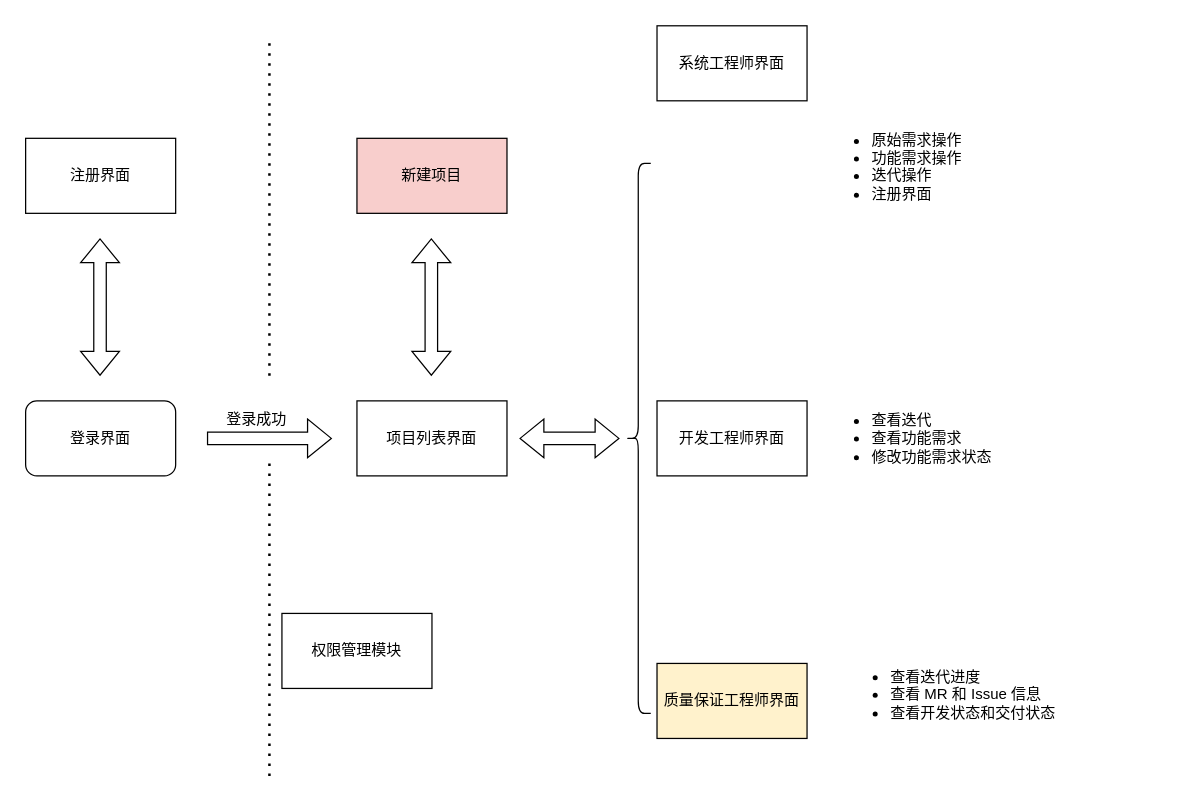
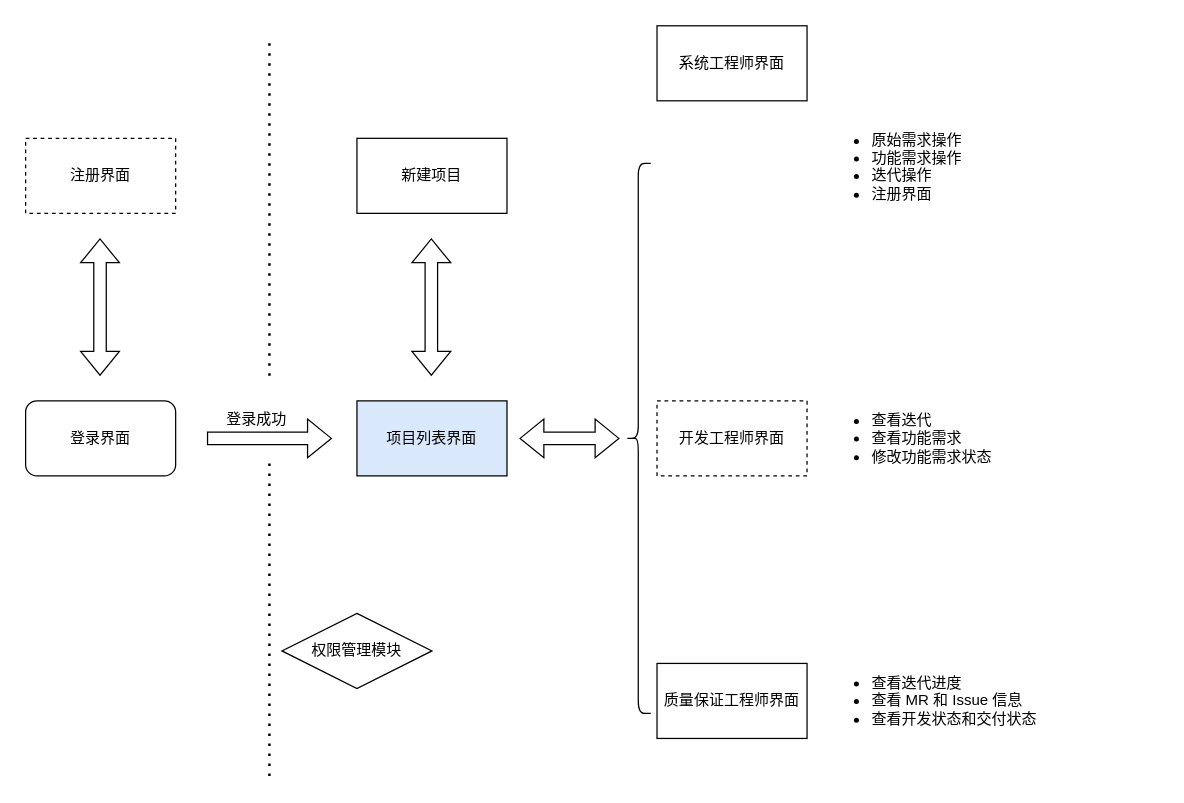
node "注册界面": style solid -> dashed
node "新建项目": fillcolor #f8cecc -> #ffffff
node "项目列表界面": fillcolor #ffffff -> #dae8fc
node "开发工程师界面": style solid -> dashed
node "权限管理模块": shape rectangle -> diamond
node "查看迭代进度 查看 MR 和 Issue 信息 查看开发状态和交付状态": moved (1007, 694) -> (988, 701)
node "质量保证工程师界面": fillcolor #fff2cc -> #ffffff
